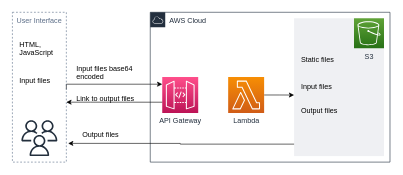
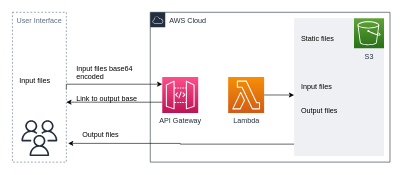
node "HTML, JavaScript": removed
node "Static files": moved (321, 60) -> (321, 39)
node "Link to output files": label "Link to output files" -> "Link to output base"
